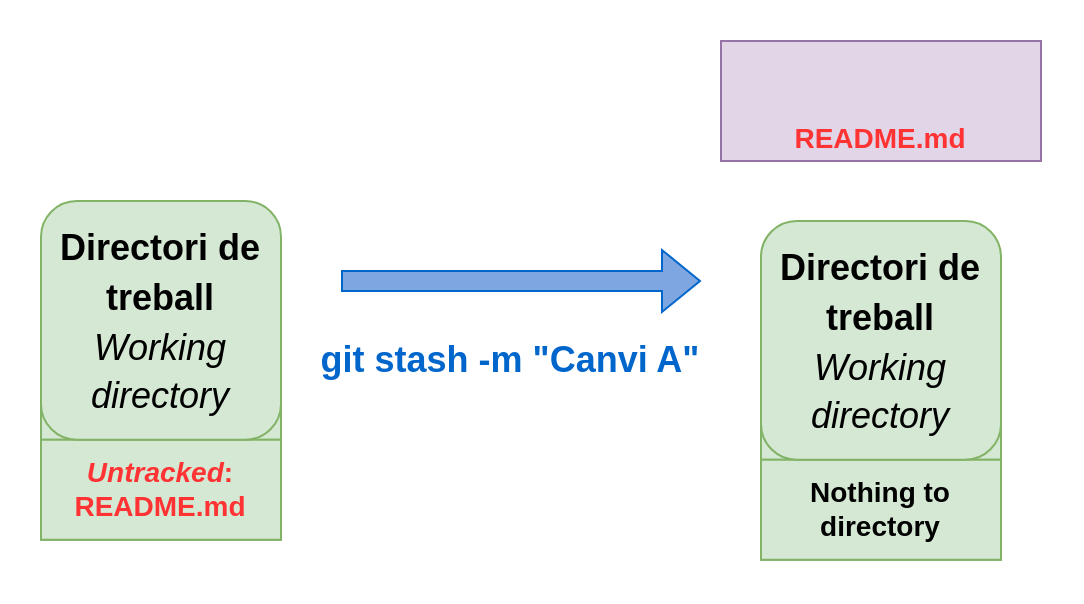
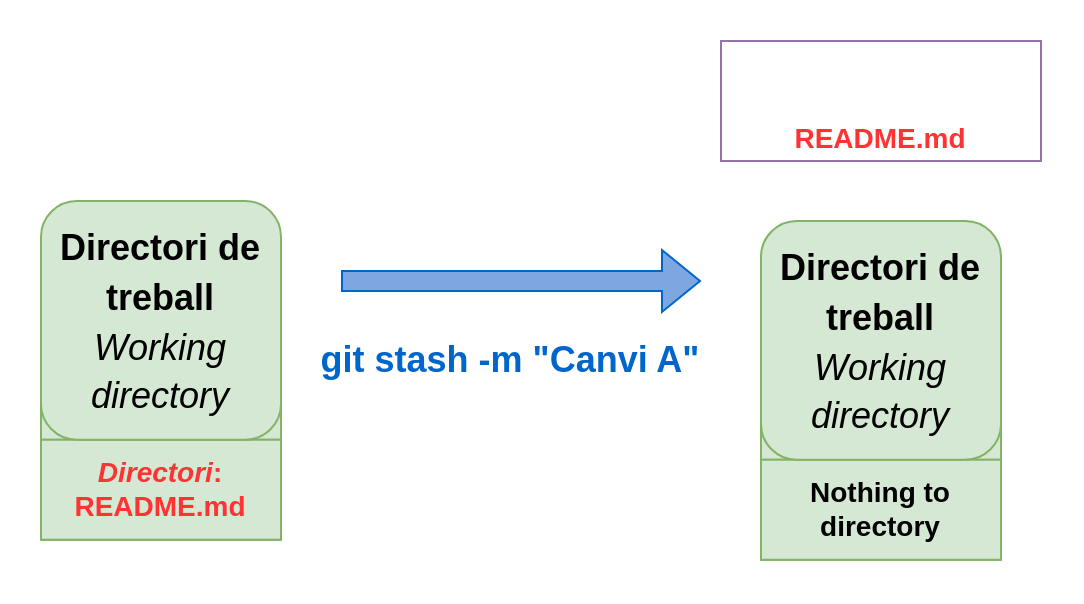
node "README.md": fillcolor #e1d5e7 -> #ffffff
node "Untracked: README.md": label "Untracked: README.md" -> "Directori: README.md"
